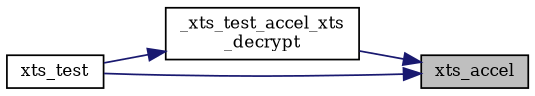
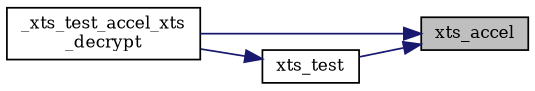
edge "xts_test" -> "_xts_test_accel_xts _decrypt": reversed
